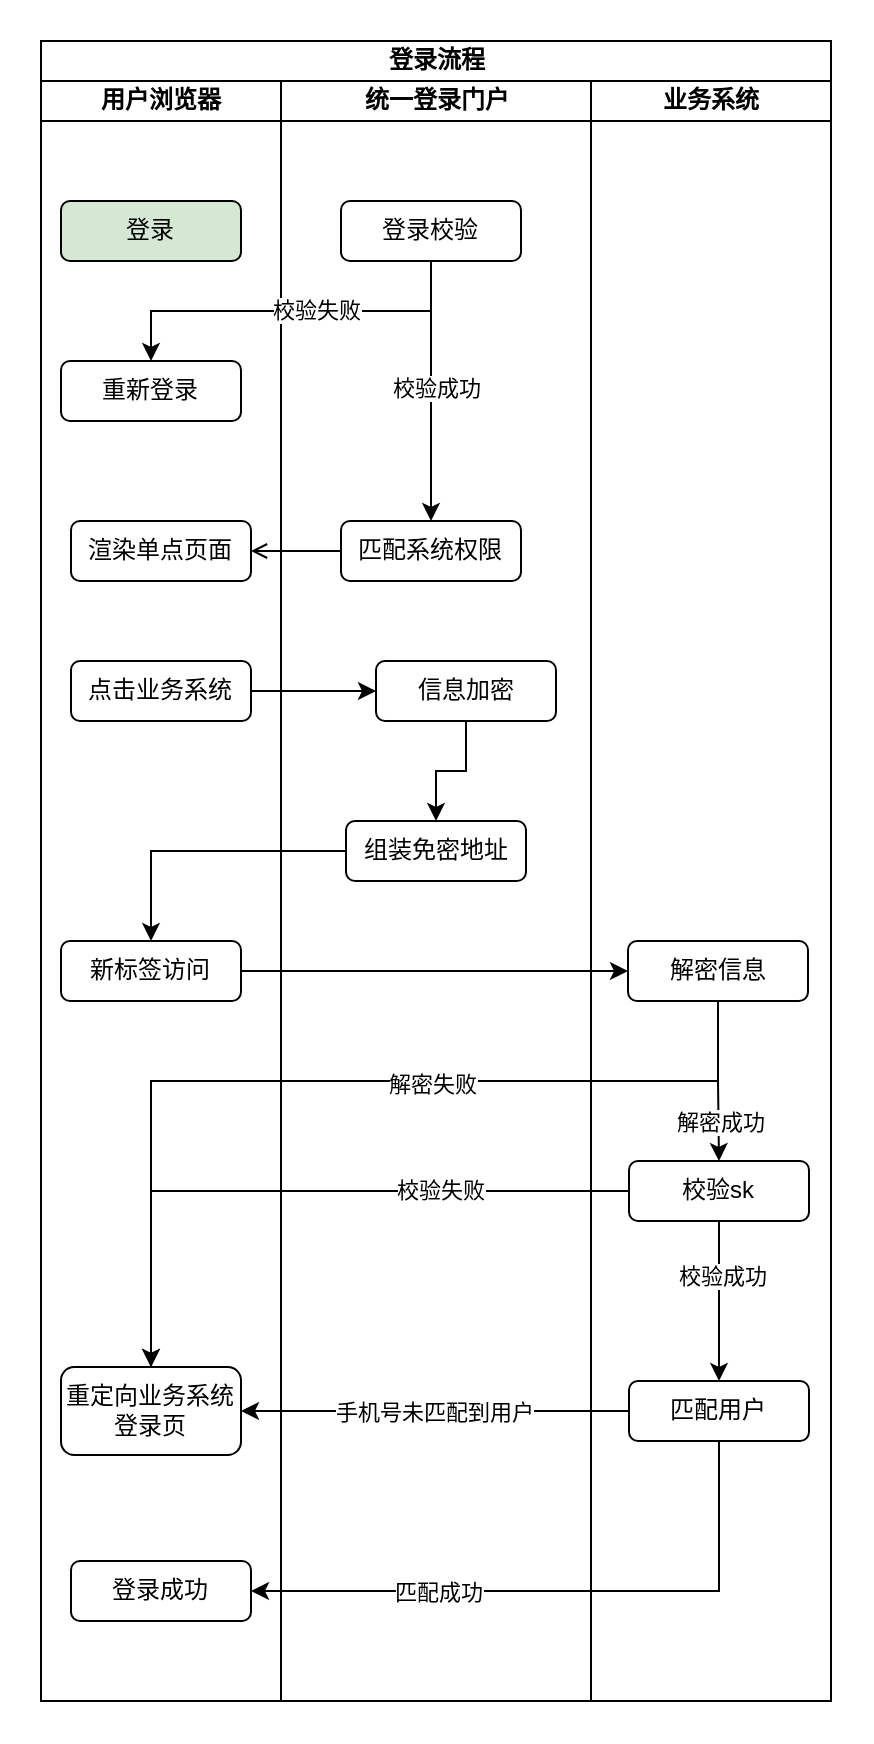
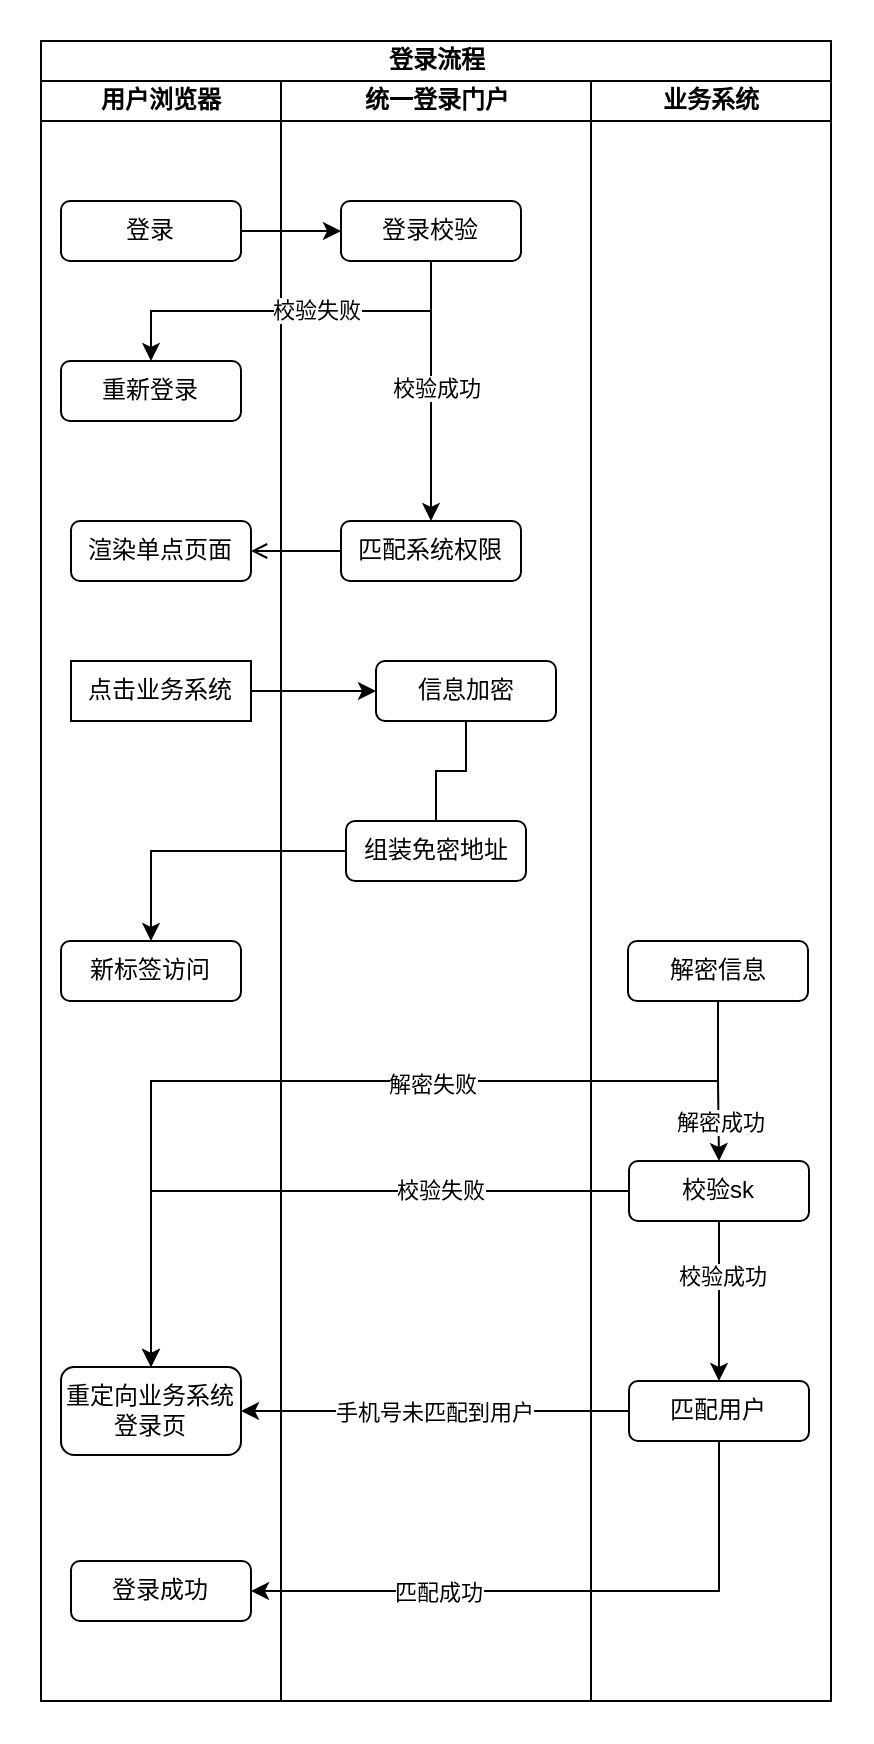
node "登录": fillcolor #d5e8d4 -> #ffffff
edge "登录" -> "登录校验": added
node "点击业务系统": shape rounded rectangle -> rectangle
edge "信息加密" -> "组装免密地址": arrowhead classic -> none
edge "新标签访问" -> "解密信息": removed
